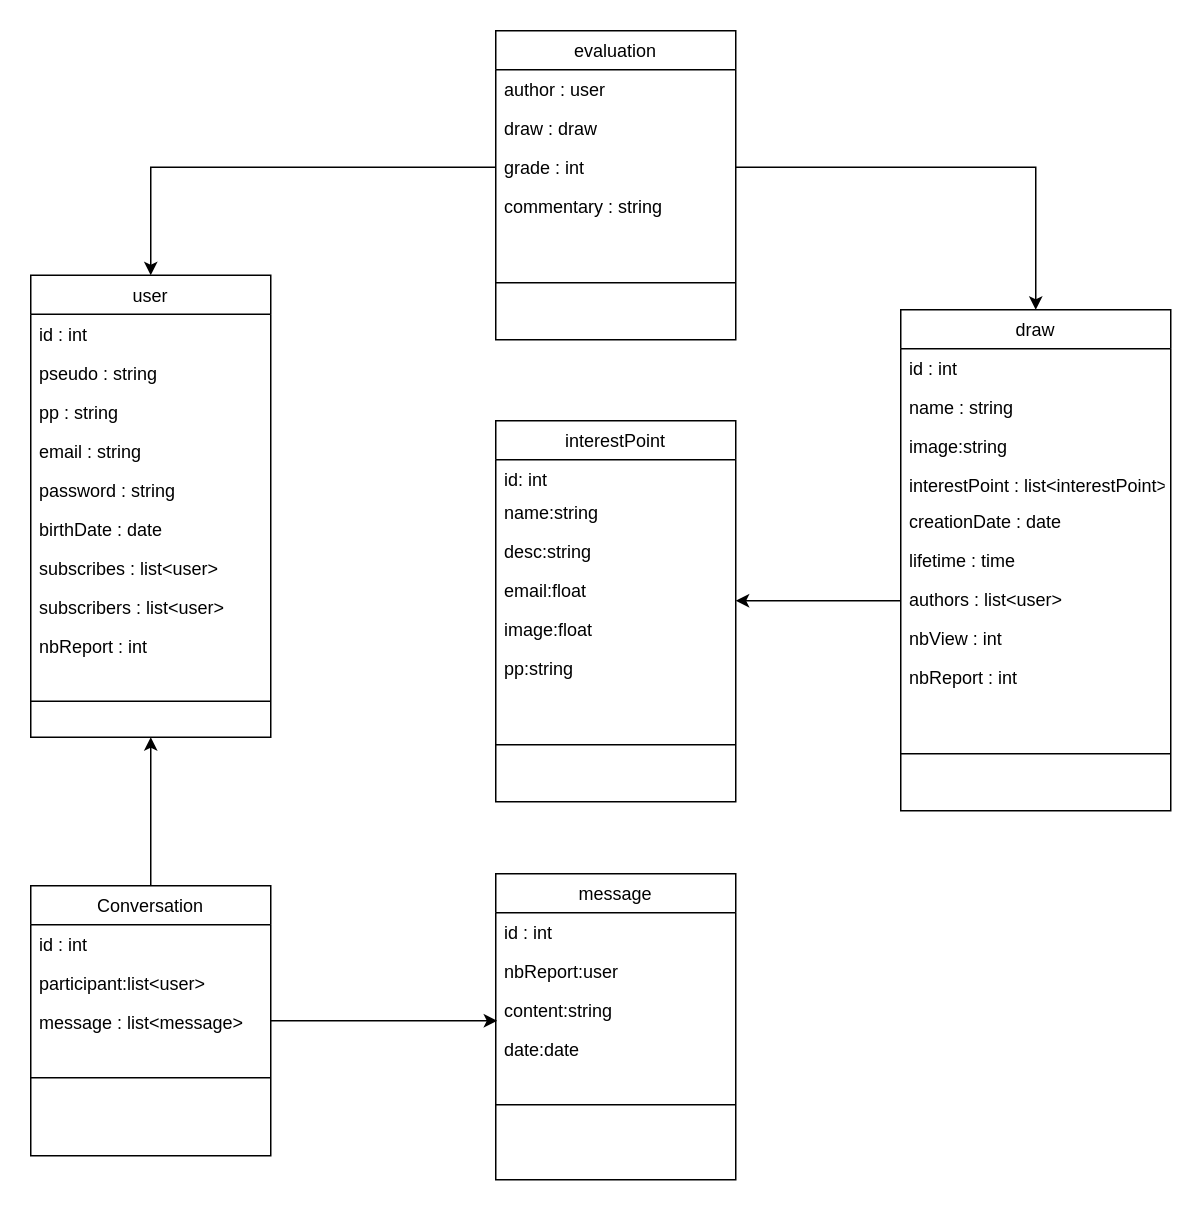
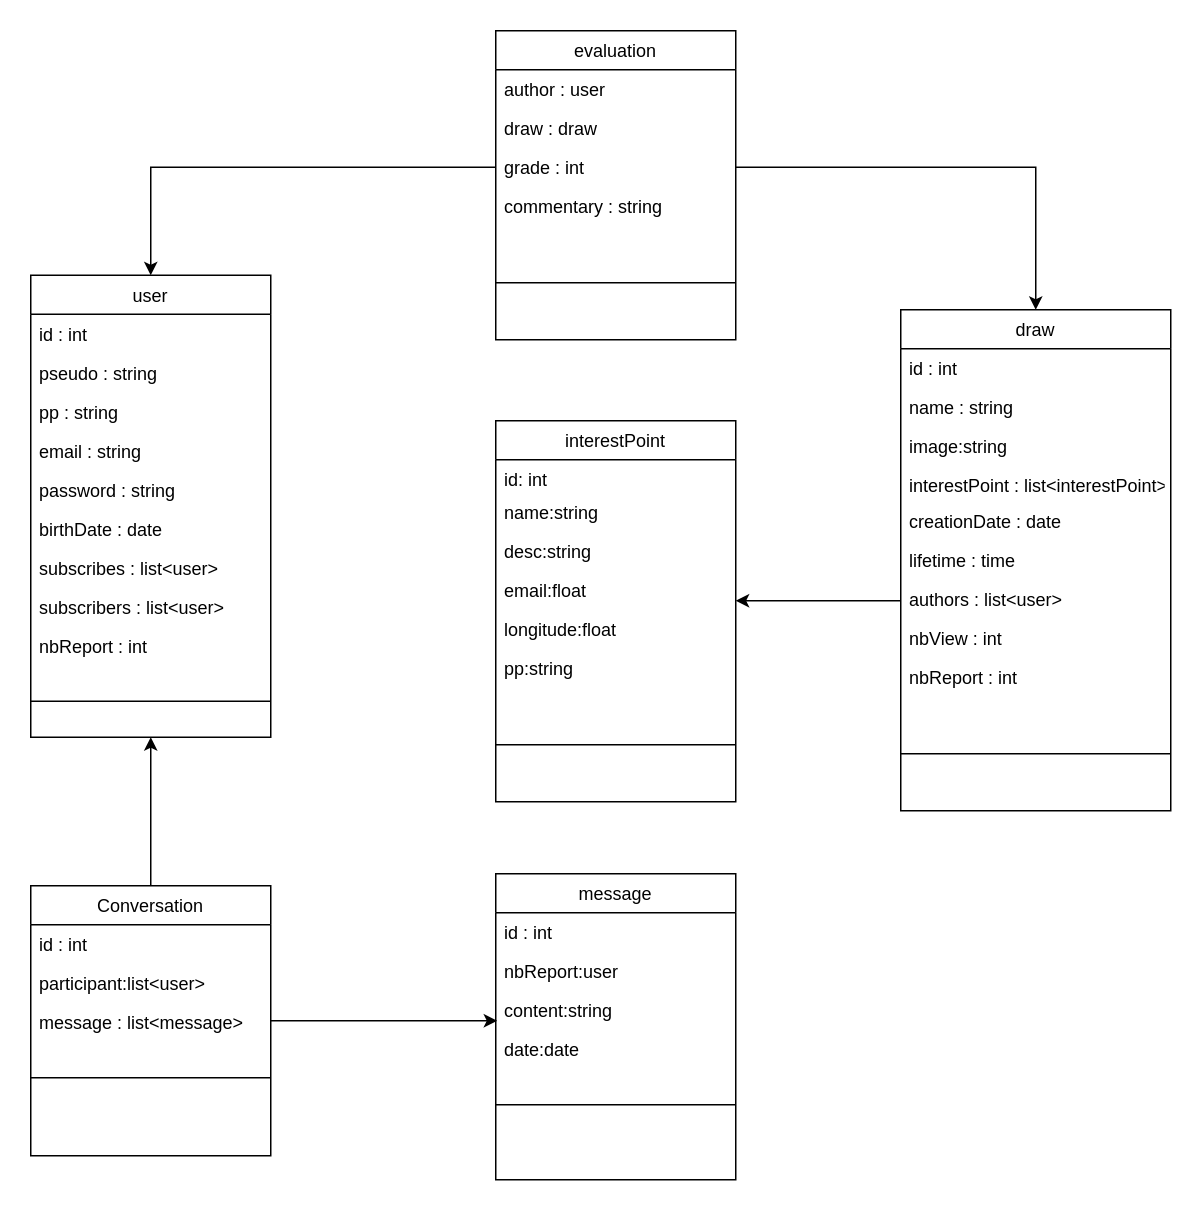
node "image:float": label "image:float" -> "longitude:float"
